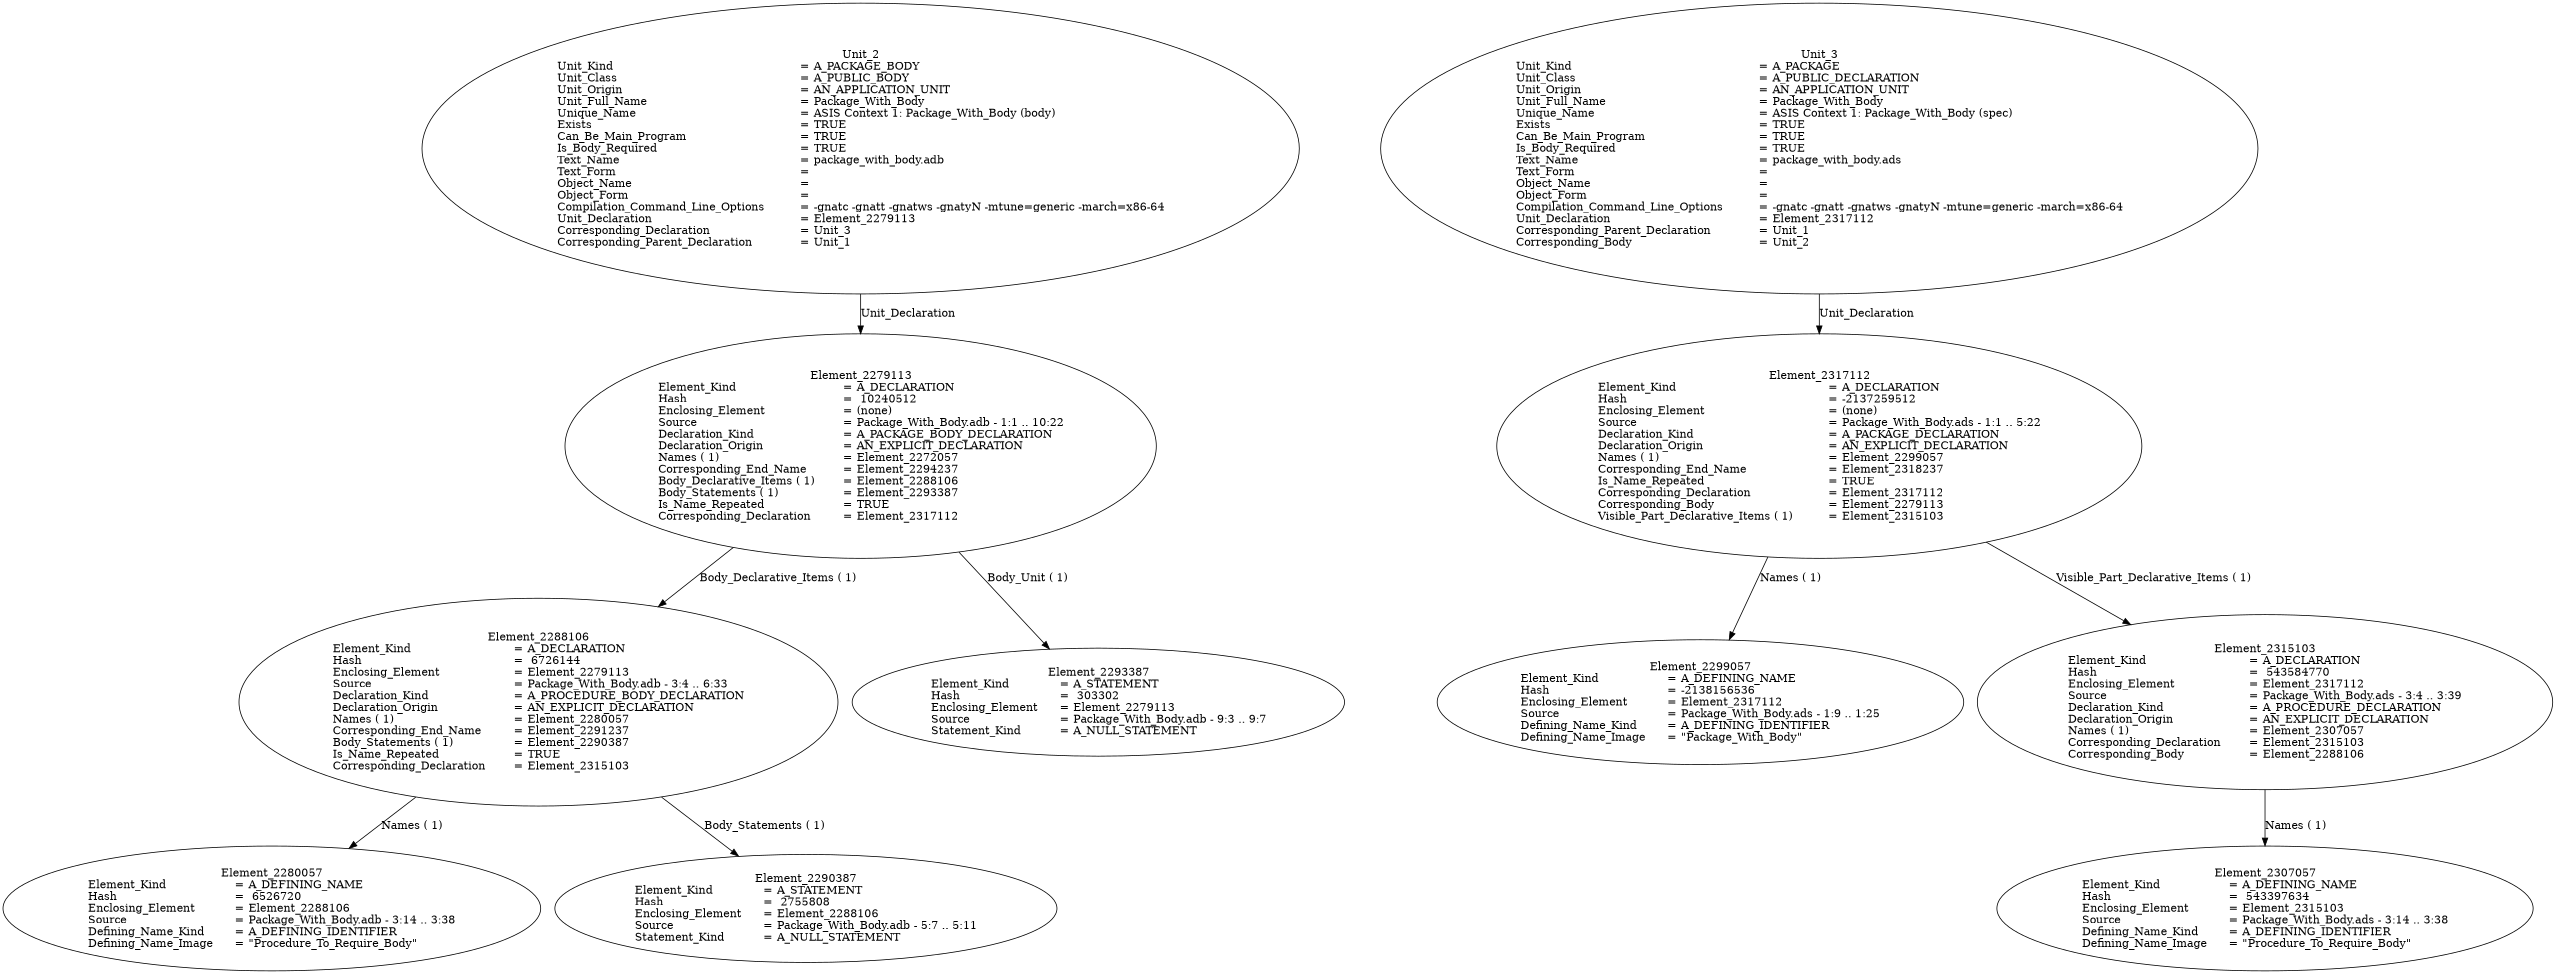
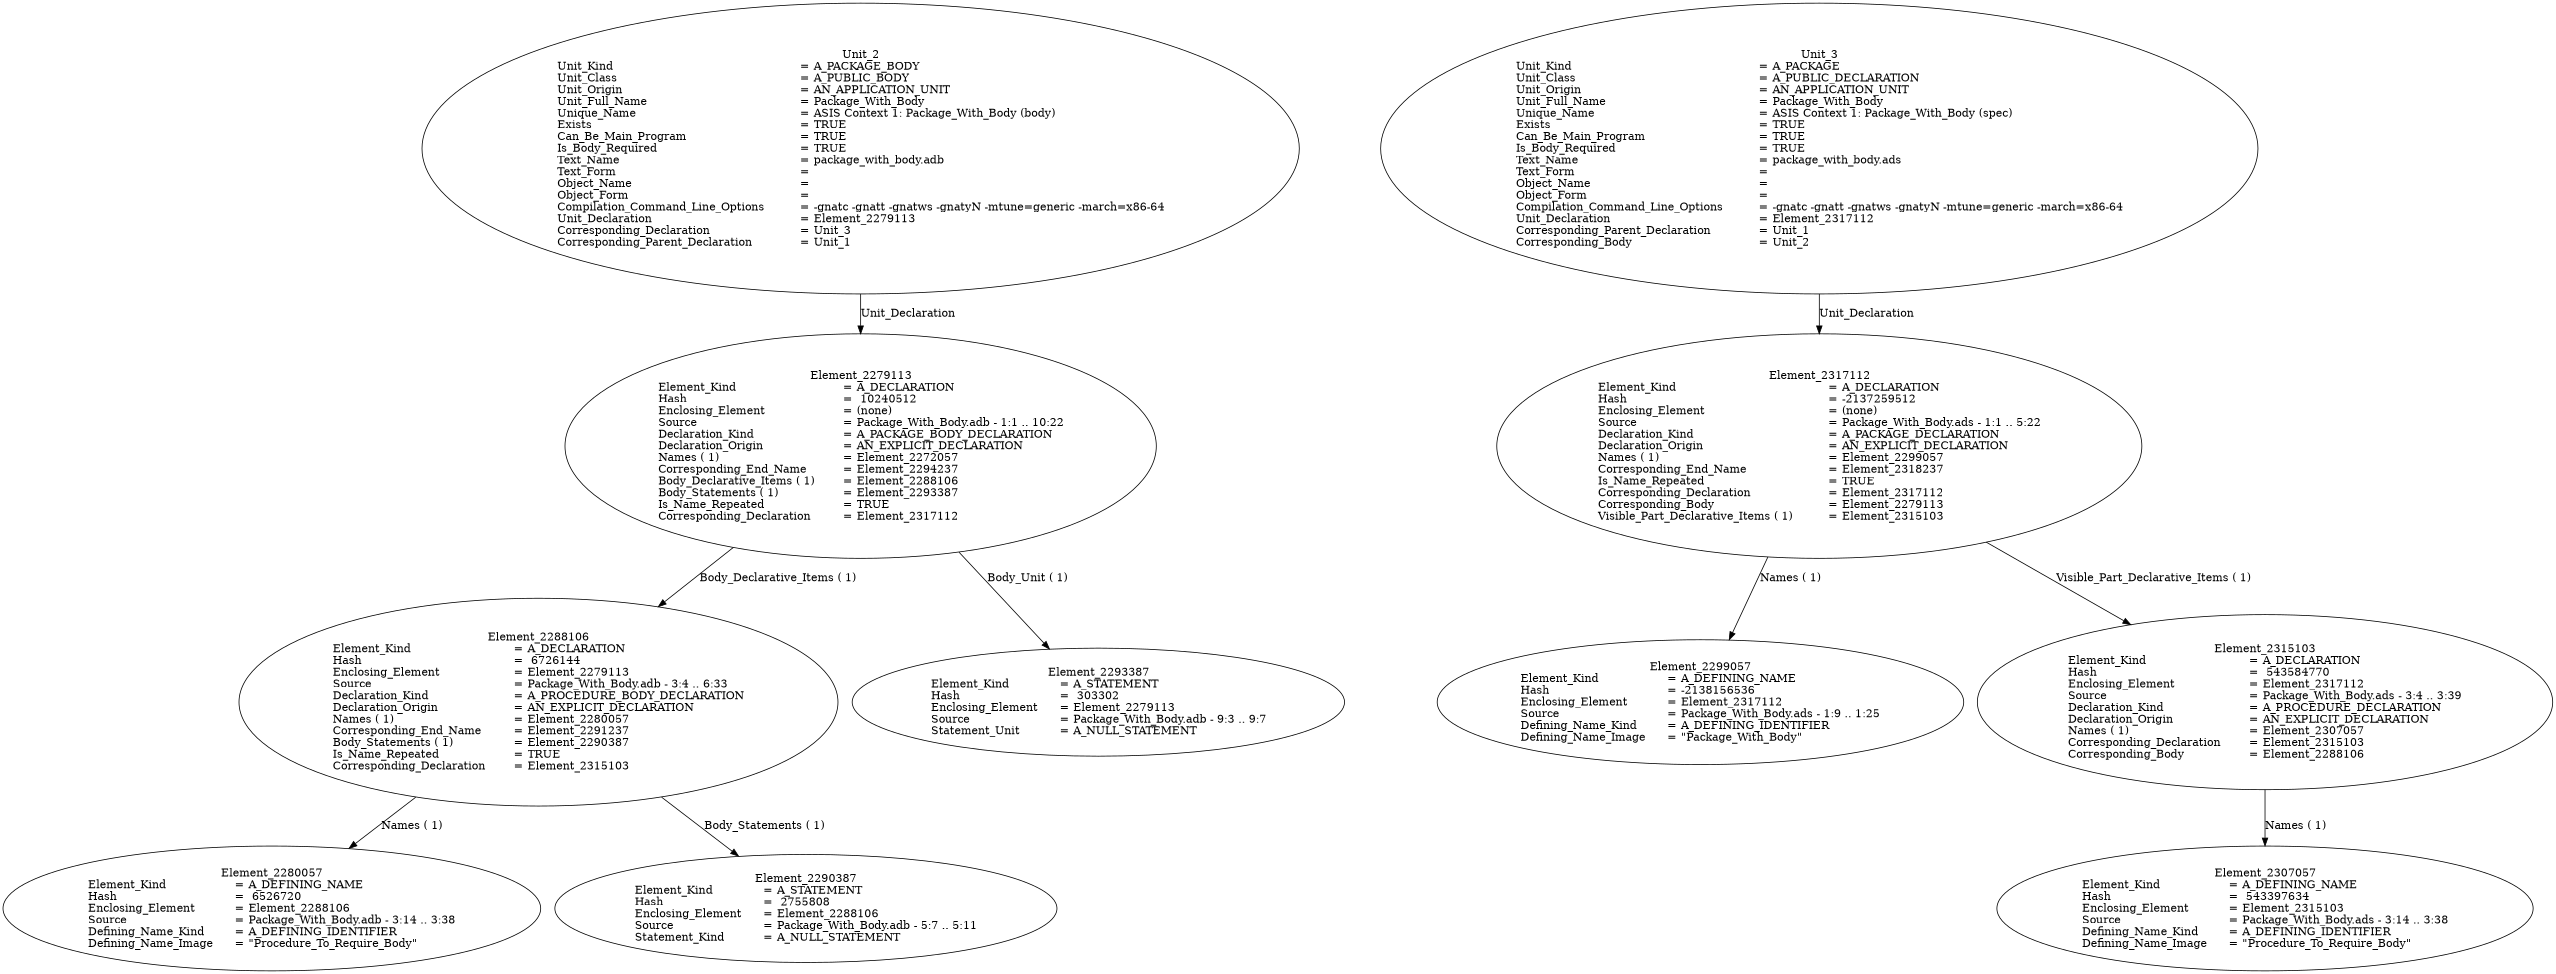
node "Element_2293387": text "Statement_Kind" -> "Statement_Unit"
